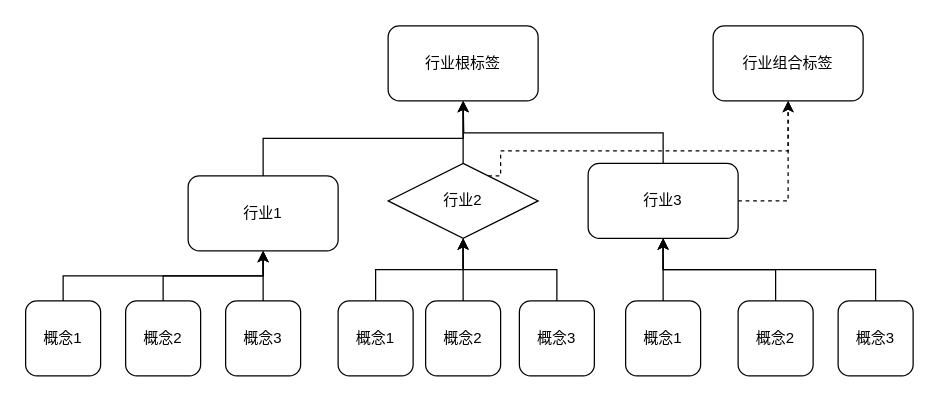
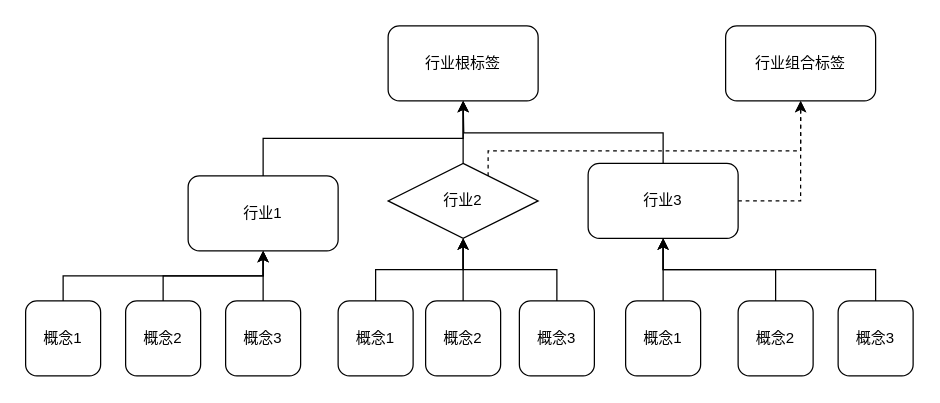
node "行业组合标签": moved (788, 63) -> (801, 63)
